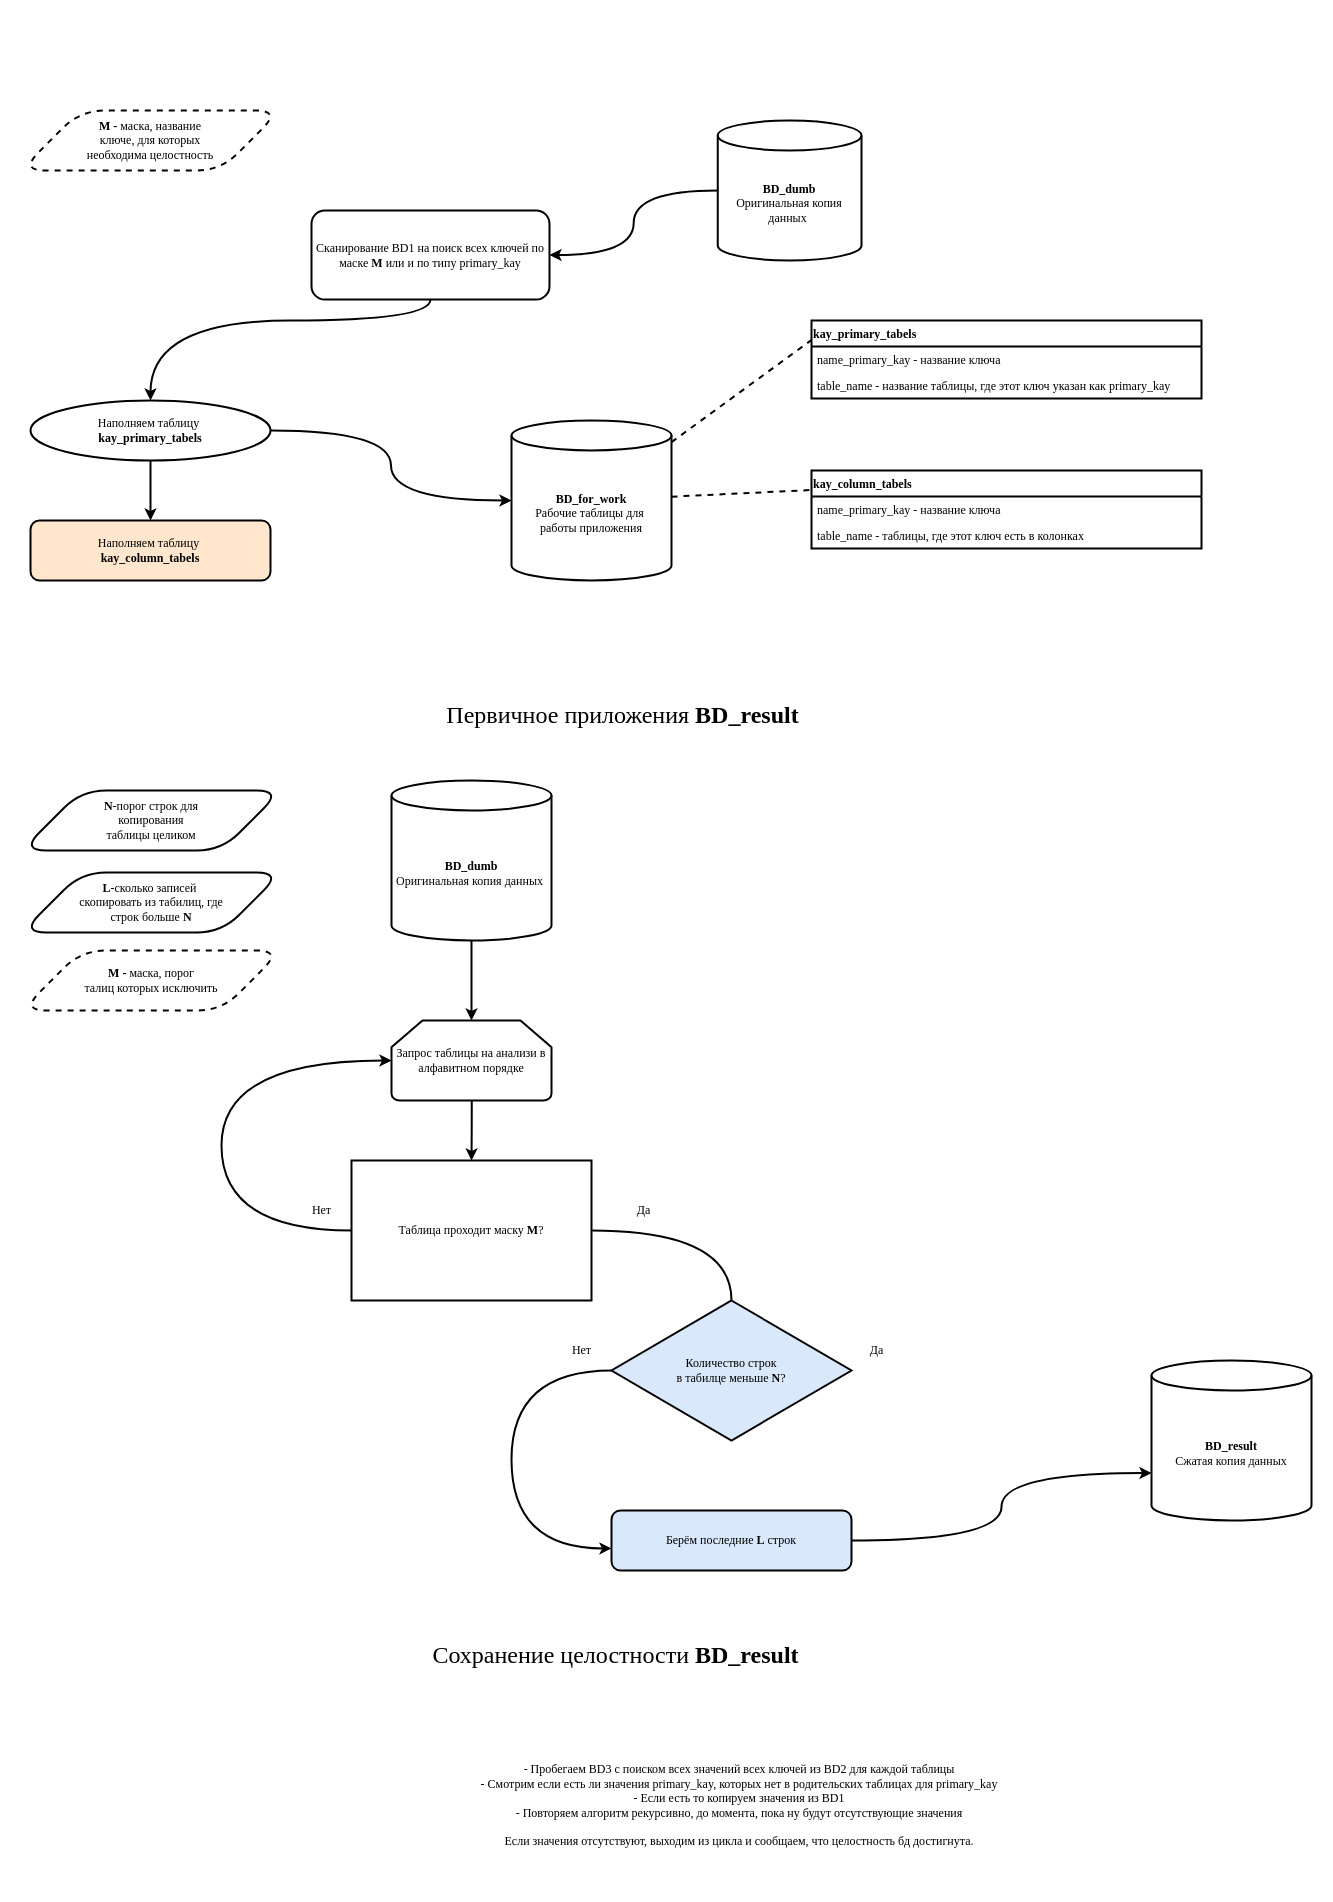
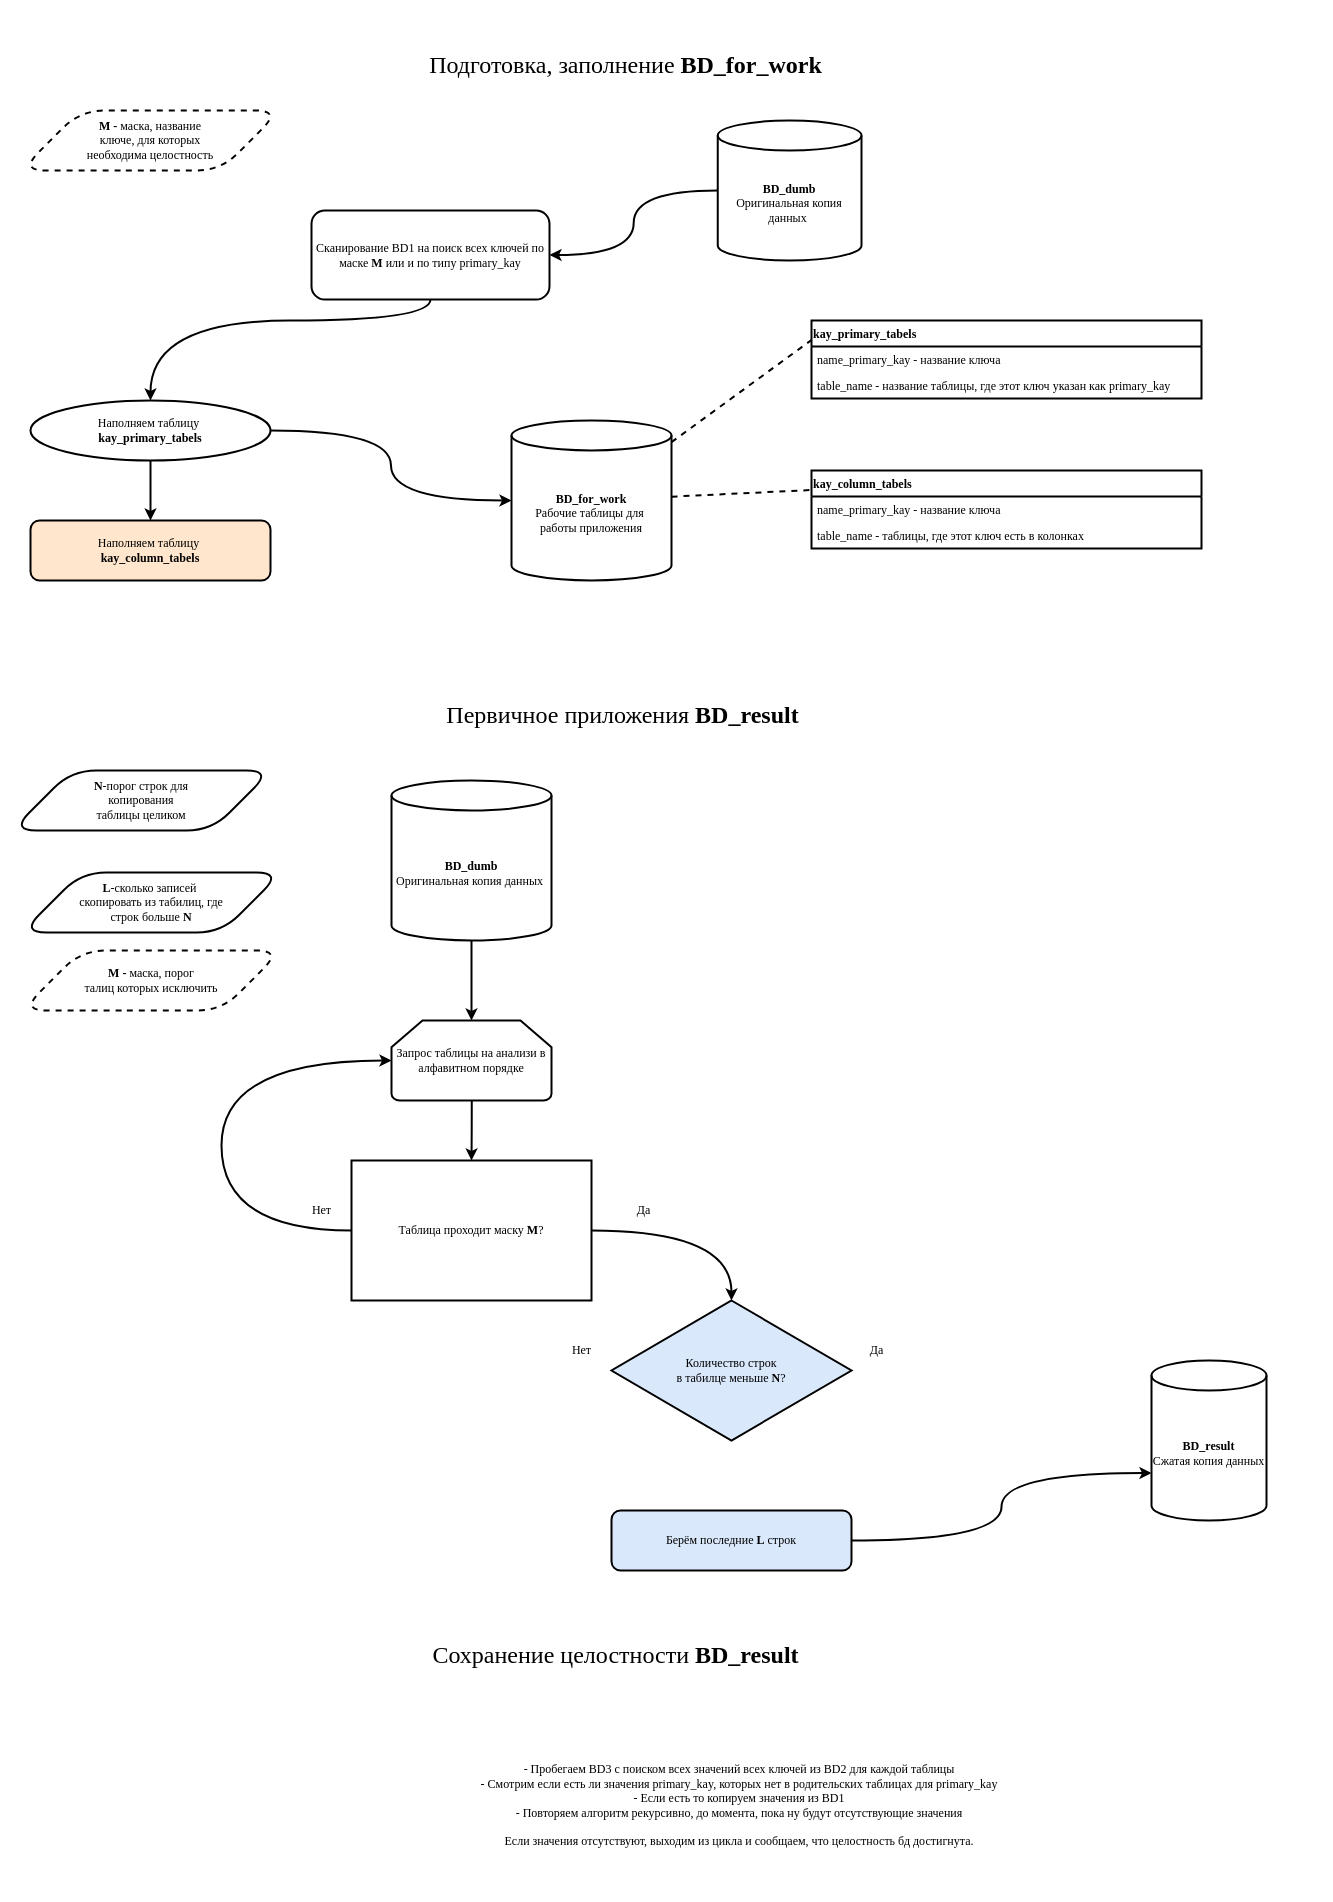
node "Подготовка, заполнение BD_for_work": added
node "N-порог строк для копирования таблицы целиком": moved (152, 821) -> (142, 801)
edge "Таблица проходит маску M?" -- "Количество строк в табилце меньше N?": arrowhead none -> classic
node "BD_result Сжатая копия данных": size 160x160 -> 115x160
edge "Количество строк в табилце меньше N?" -> "Берём последние L строк": removed
